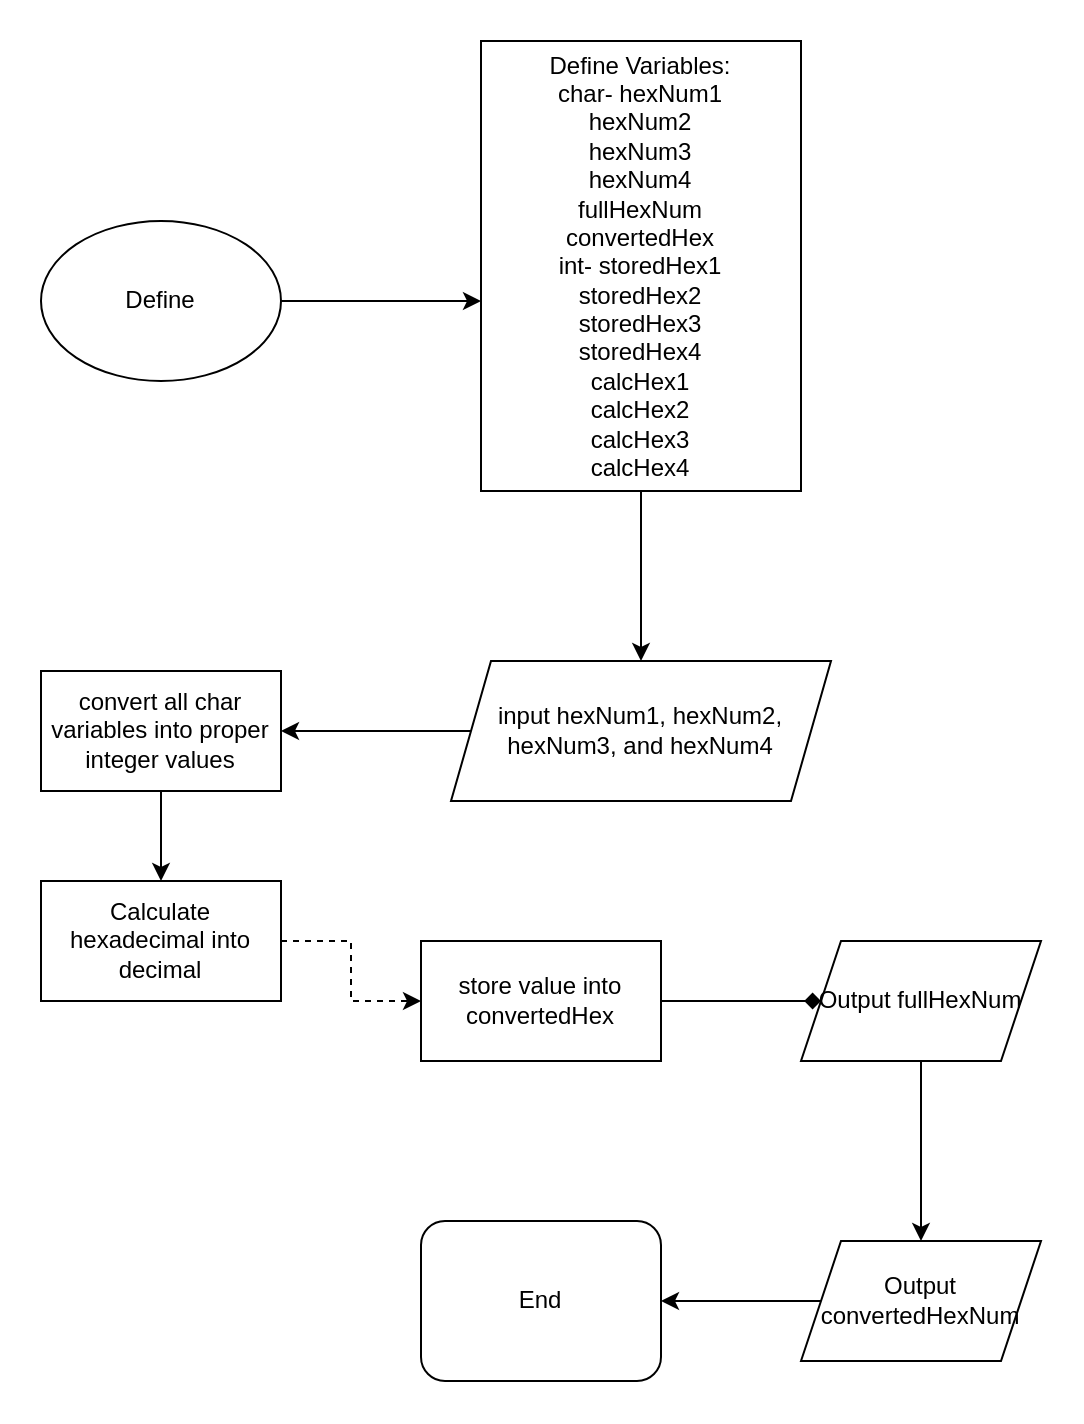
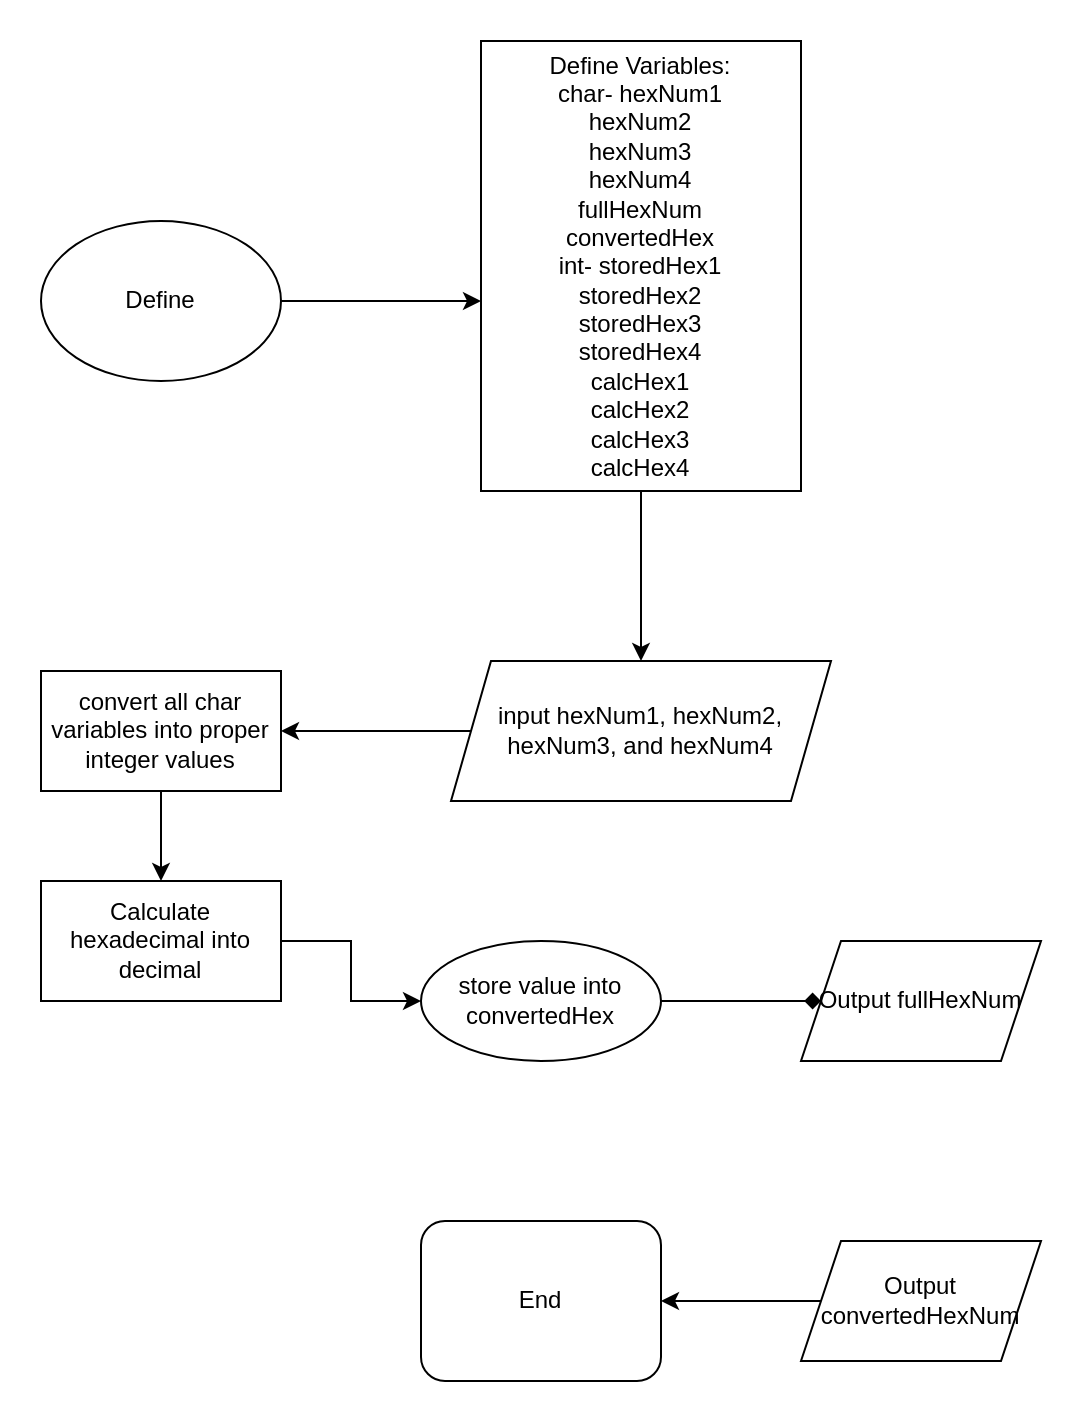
edge "Calculate hexadecimal into decimal" -> "store value into convertedHex": style dashed -> solid
node "store value into convertedHex": shape rectangle -> ellipse
edge "Output fullHexNum" -> "Output convertedHexNum": removed
